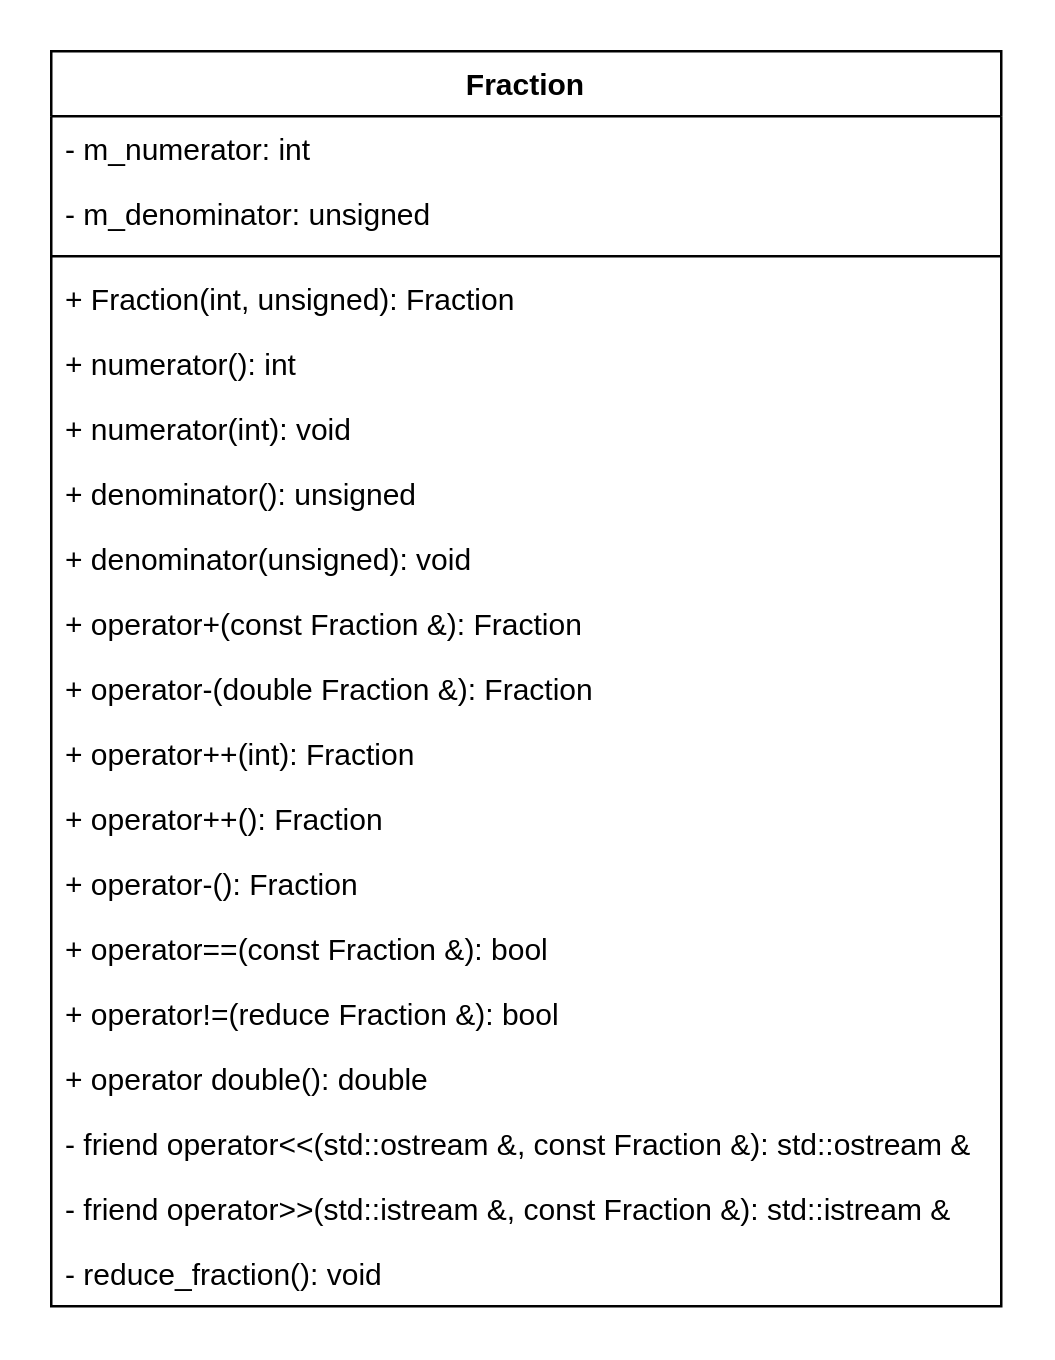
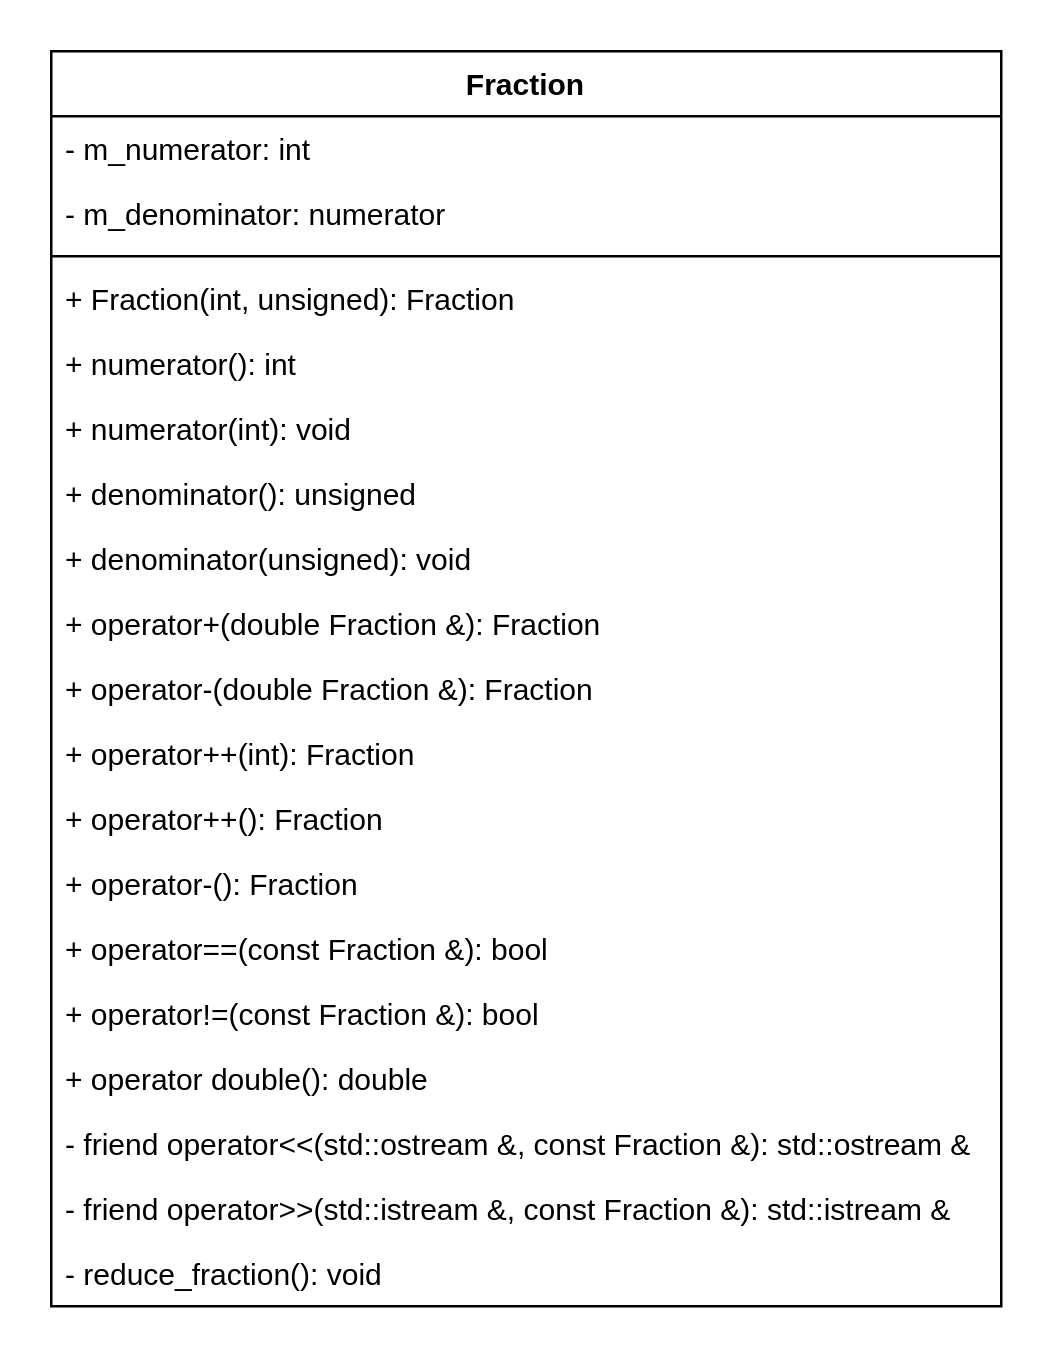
node "- m_denominator: unsigned": label "- m_denominator: unsigned" -> "- m_denominator: numerator"
node "+ operator+(const Fraction &): Fraction": label "+ operator+(const Fraction &): Fraction" -> "+ operator+(double Fraction &): Fraction"
node "+ operator!=(reduce Fraction &): bool": label "+ operator!=(reduce Fraction &): bool" -> "+ operator!=(const Fraction &): bool"
